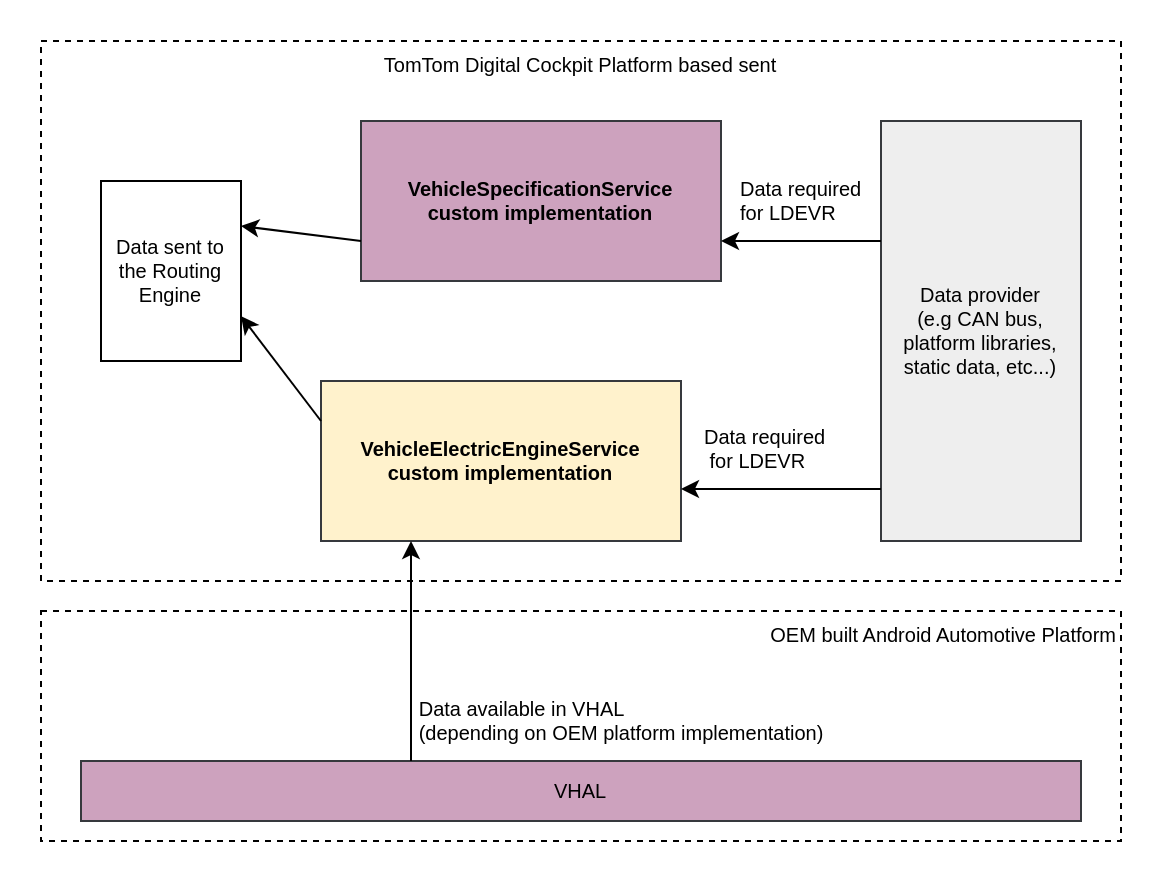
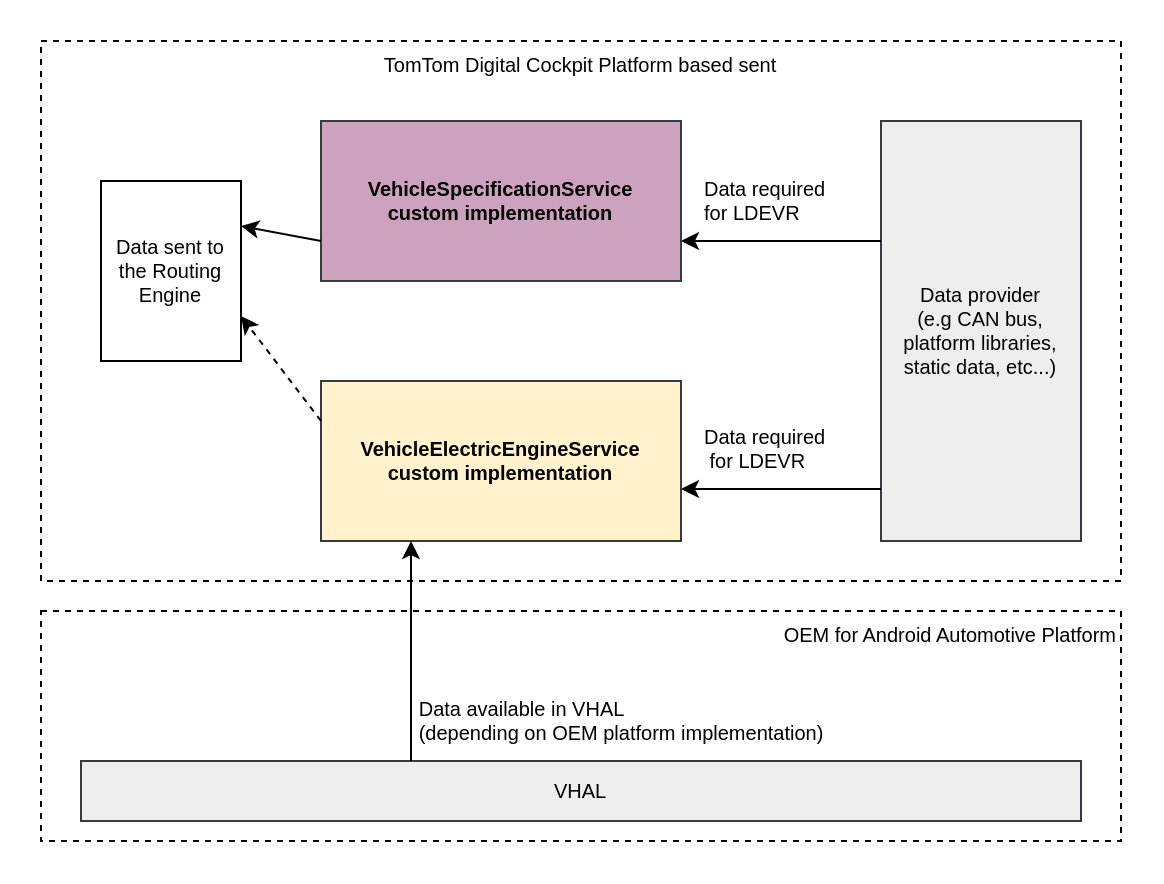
node "VehicleSpecificationService custom implementation": moved (541, 201) -> (501, 201)
edge "VehicleElectricEngineService custom implementation" -> "Data sent to the Routing Engine": style solid -> dashed
node "OEM built Android Automotive Platform": label "OEM built Android Automotive Platform" -> "OEM for Android Automotive Platform"
node "VHAL": fillcolor #cda2be -> #eeeeee
